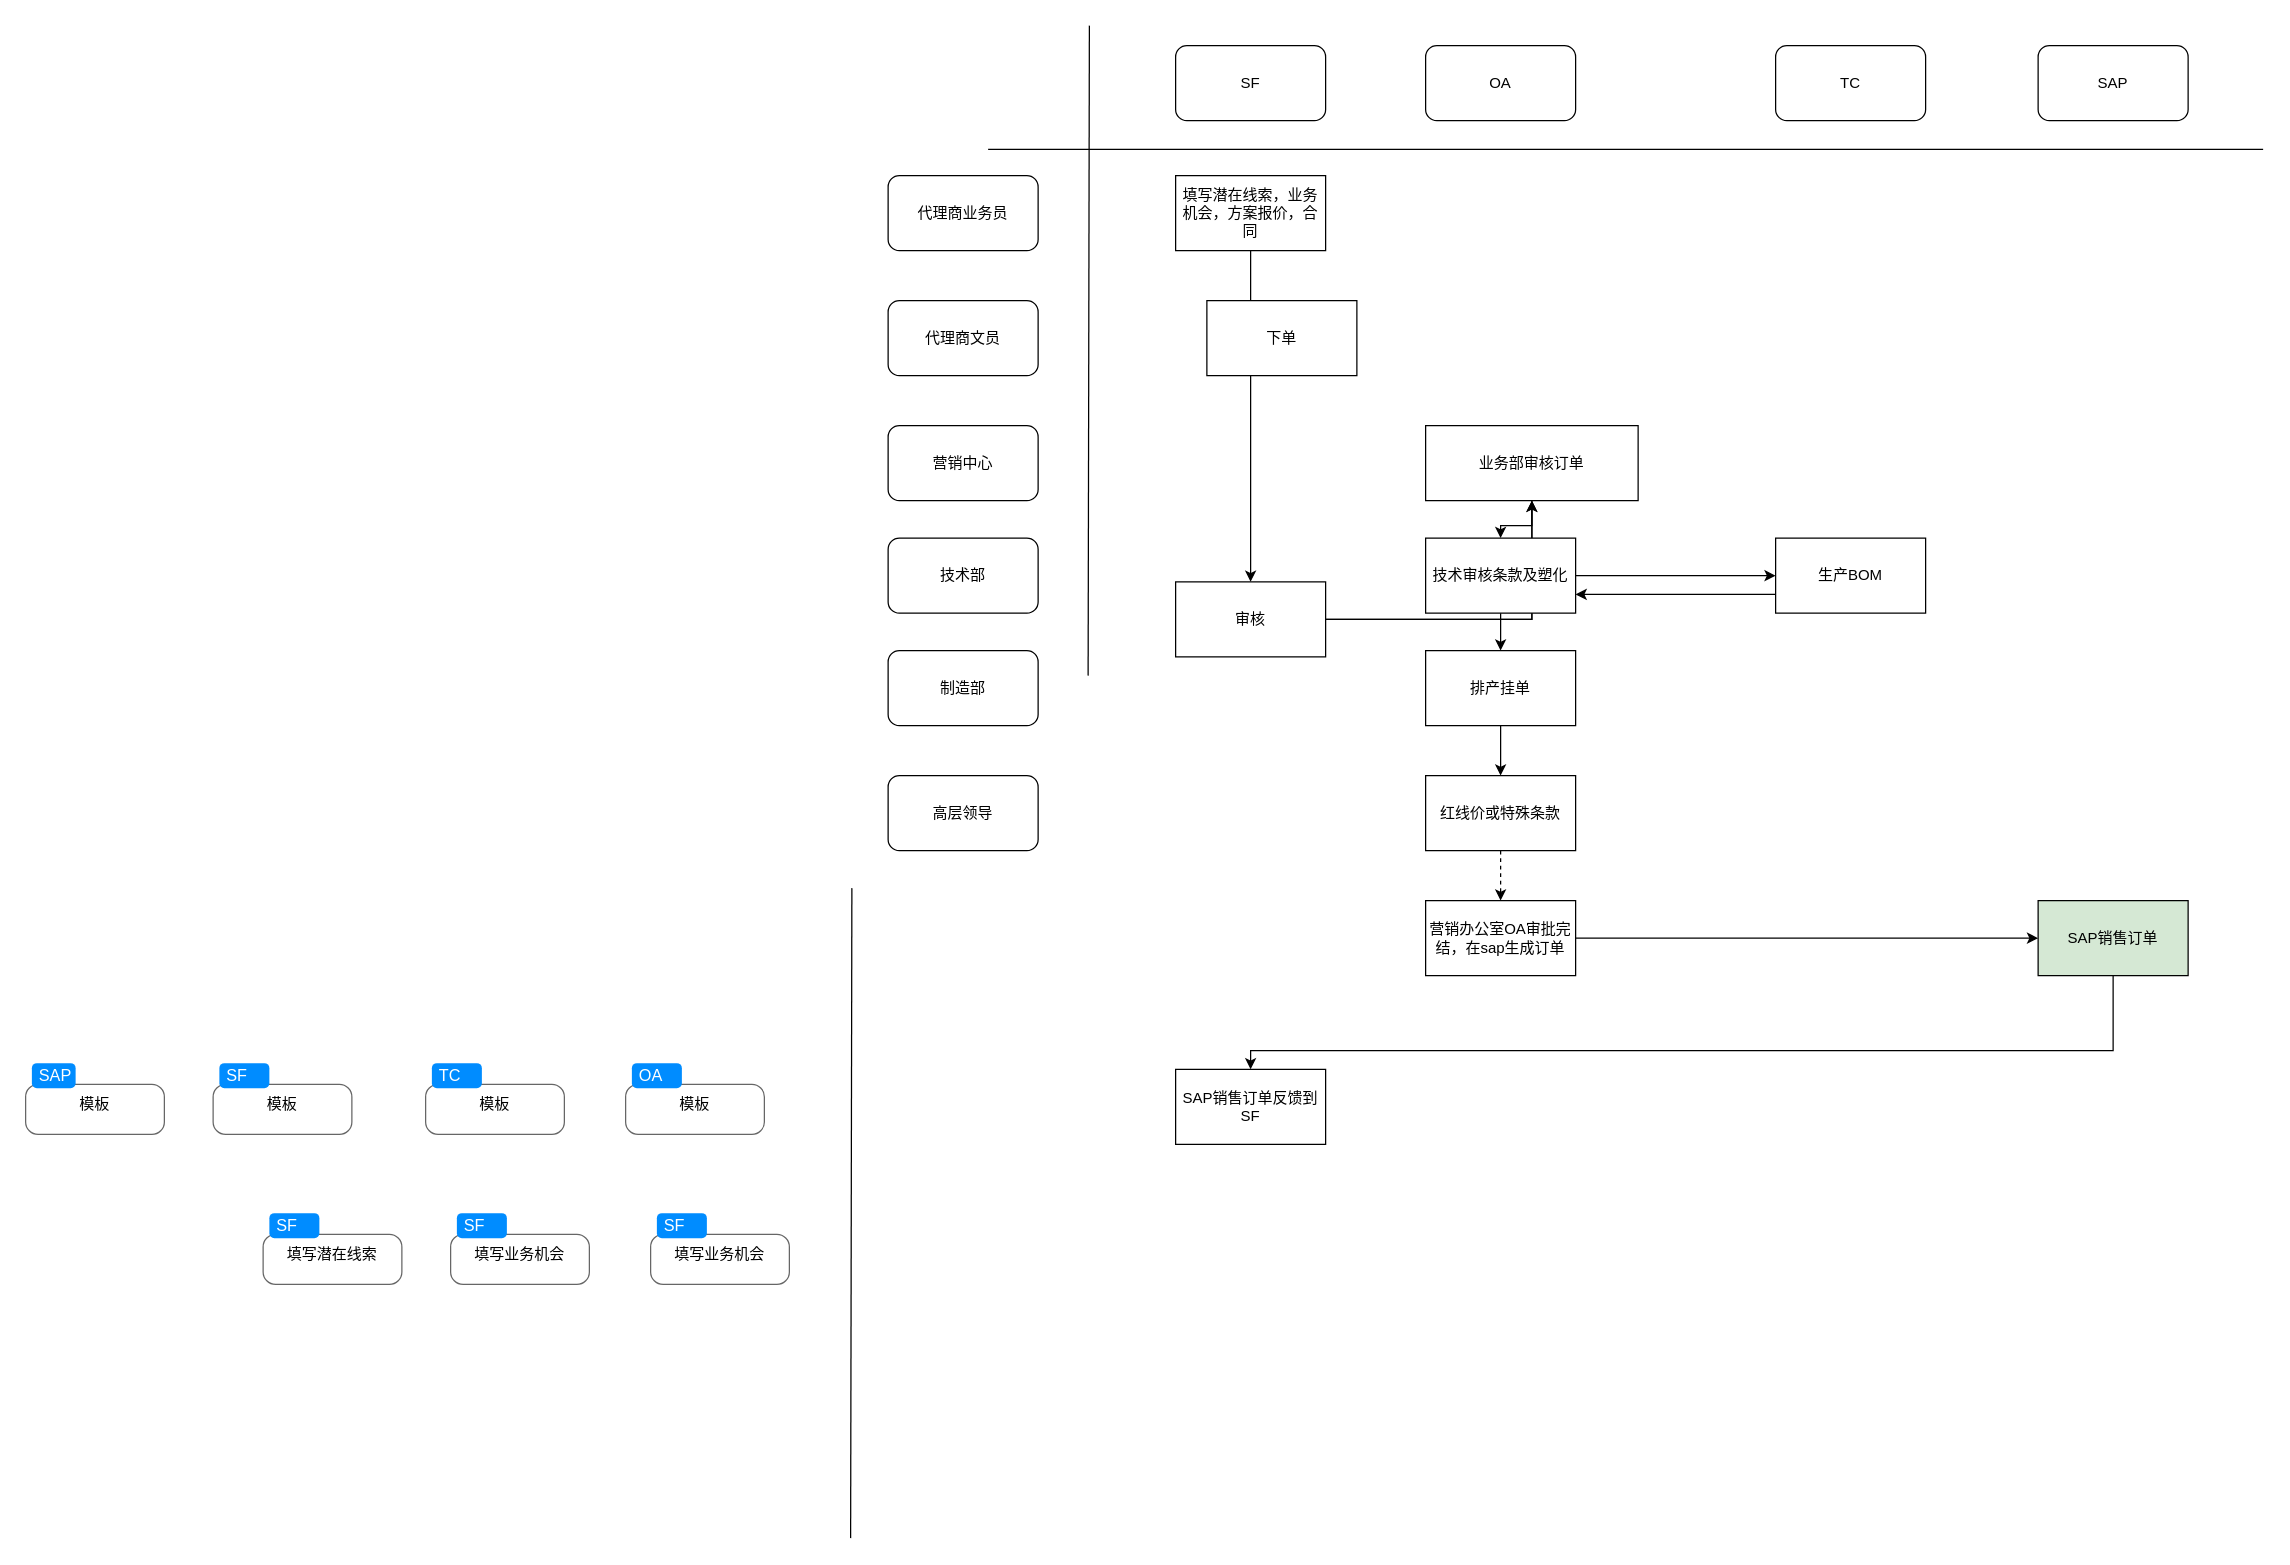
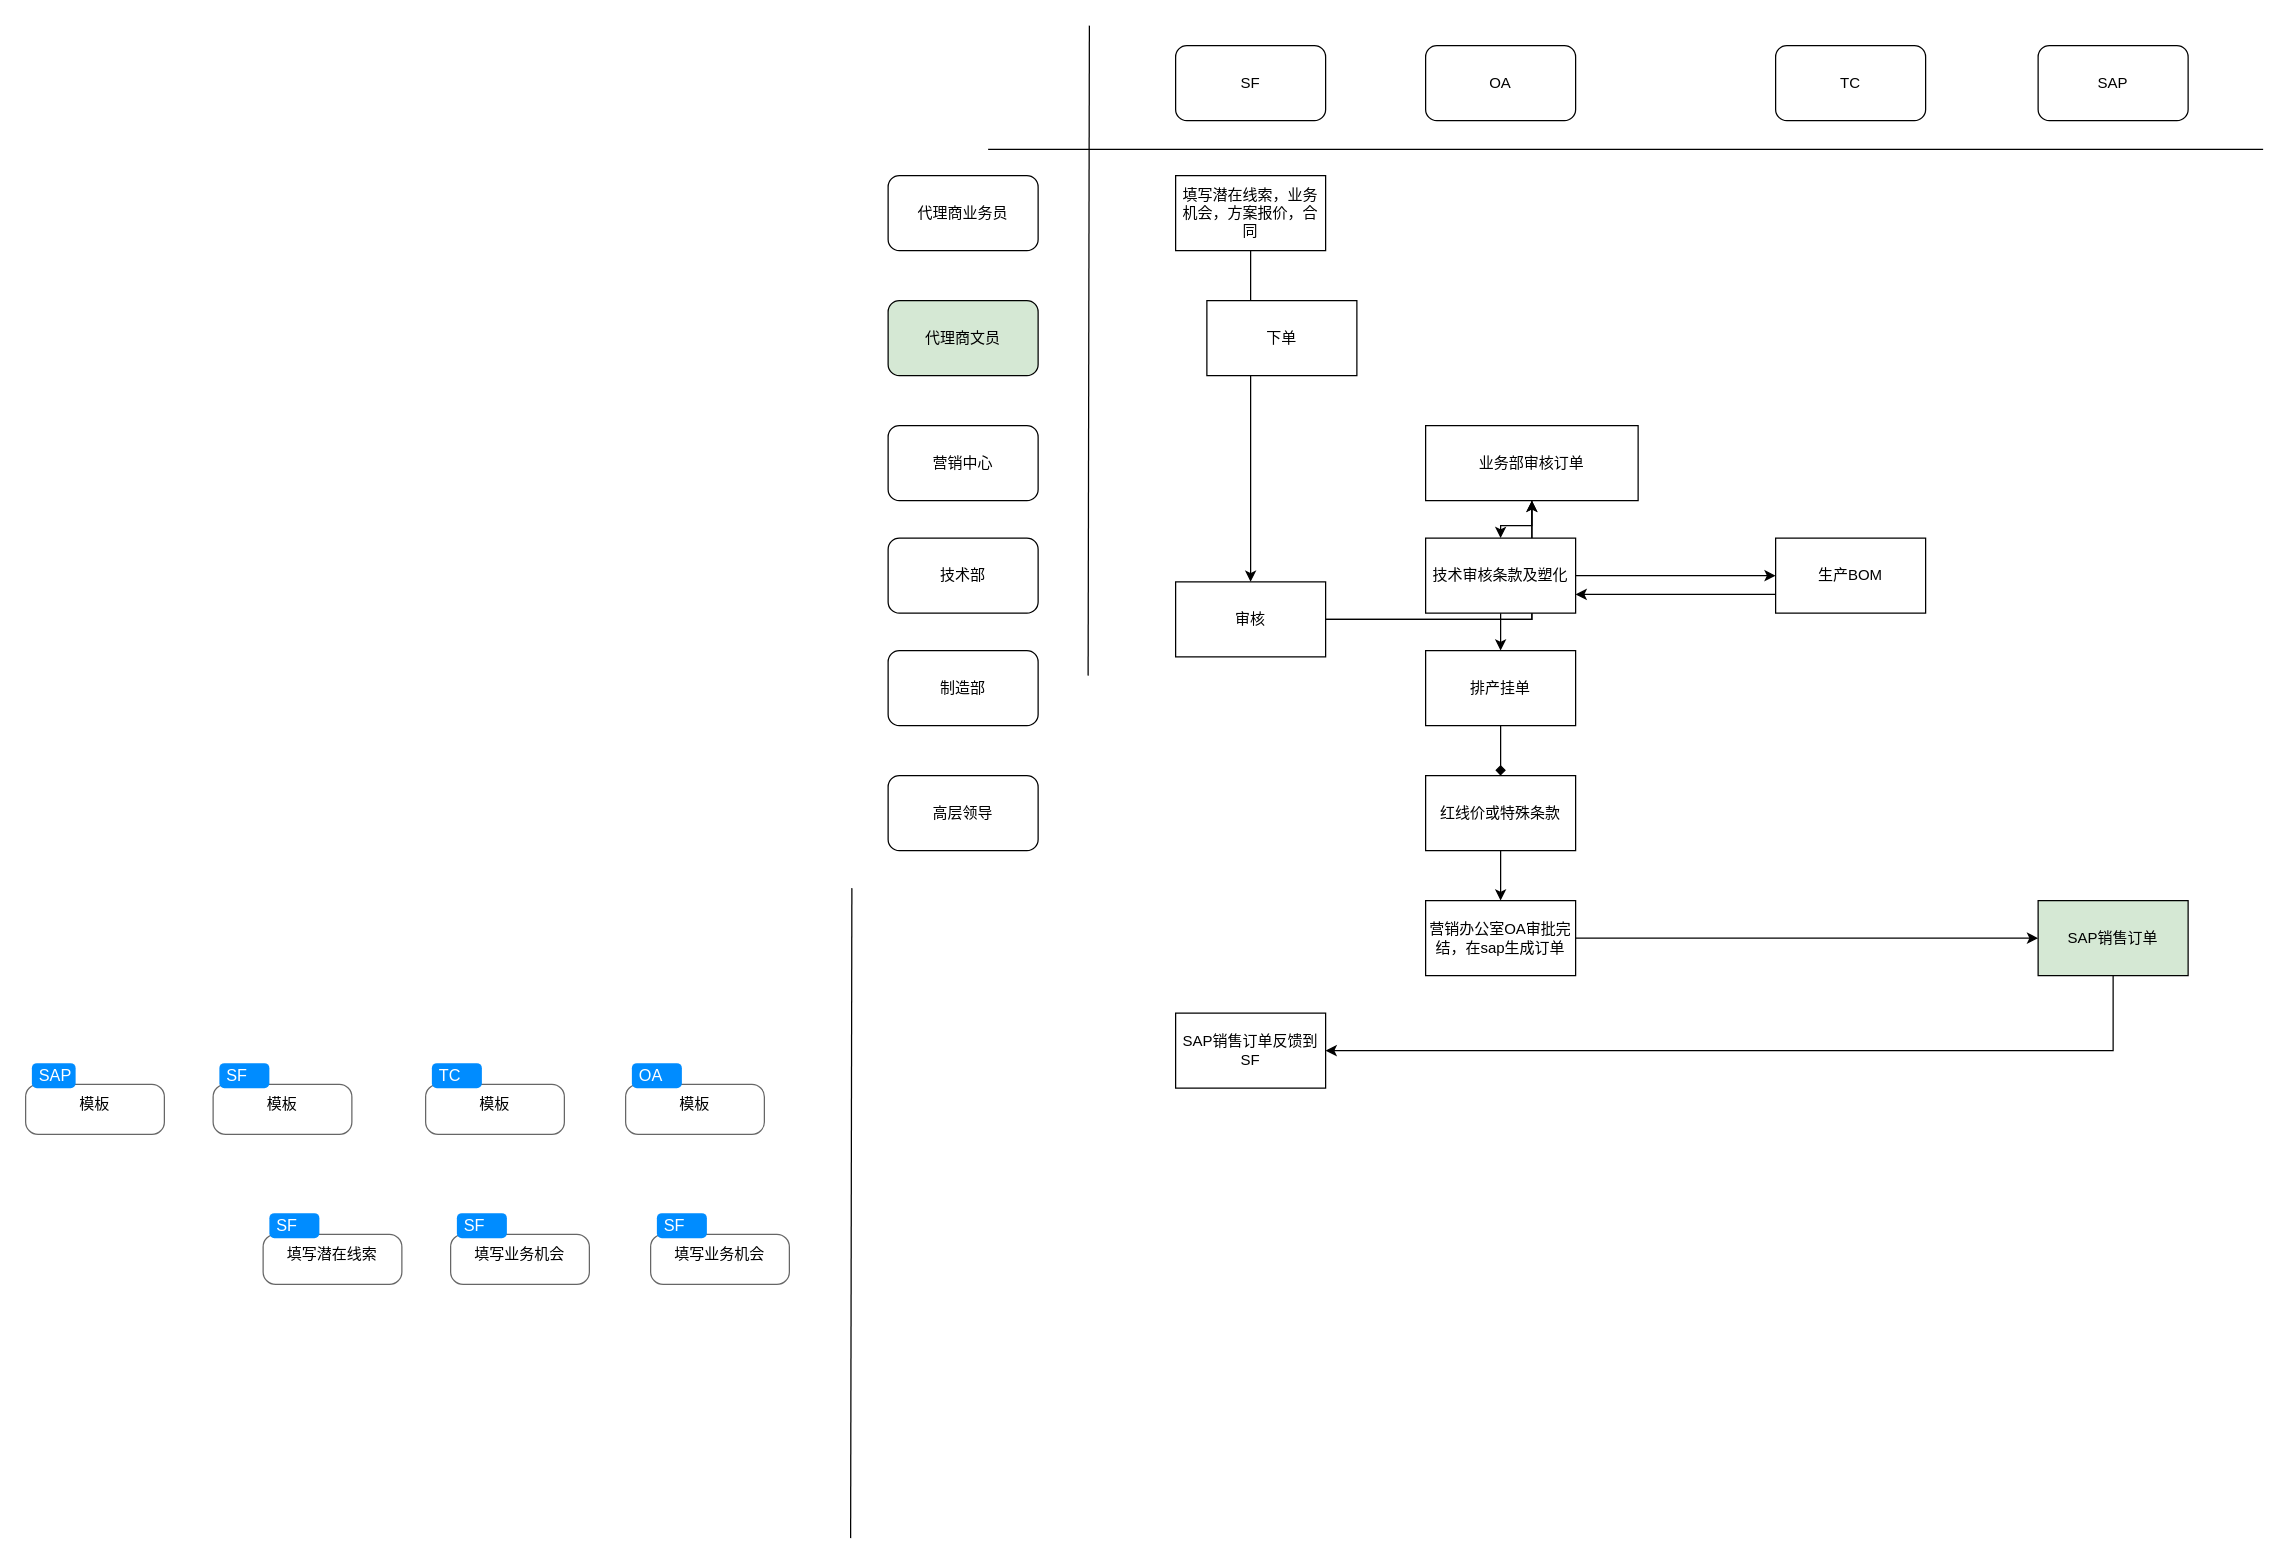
node "代理商文员": fillcolor #ffffff -> #d5e8d4
edge "排产挂单" -> "红线价或特殊条款": arrowhead classic -> diamond
edge "红线价或特殊条款" -> "营销办公室OA审批完结，在sap生成订单": style dashed -> solid
node "SAP销售订单反馈到SF": moved (1251, 1107) -> (1251, 1051)
